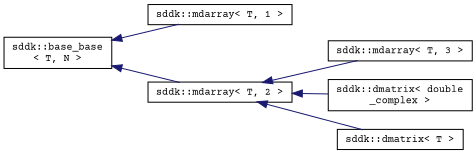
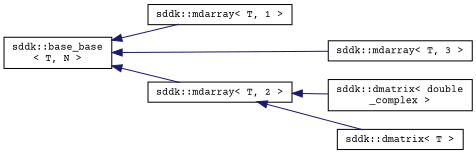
edge "sddk::mdarray< T, 3 >" -> "sddk::mdarray< T, 2 >": now "sddk::mdarray< T, 3 >" -> "sddk::base_base < T, N >"
